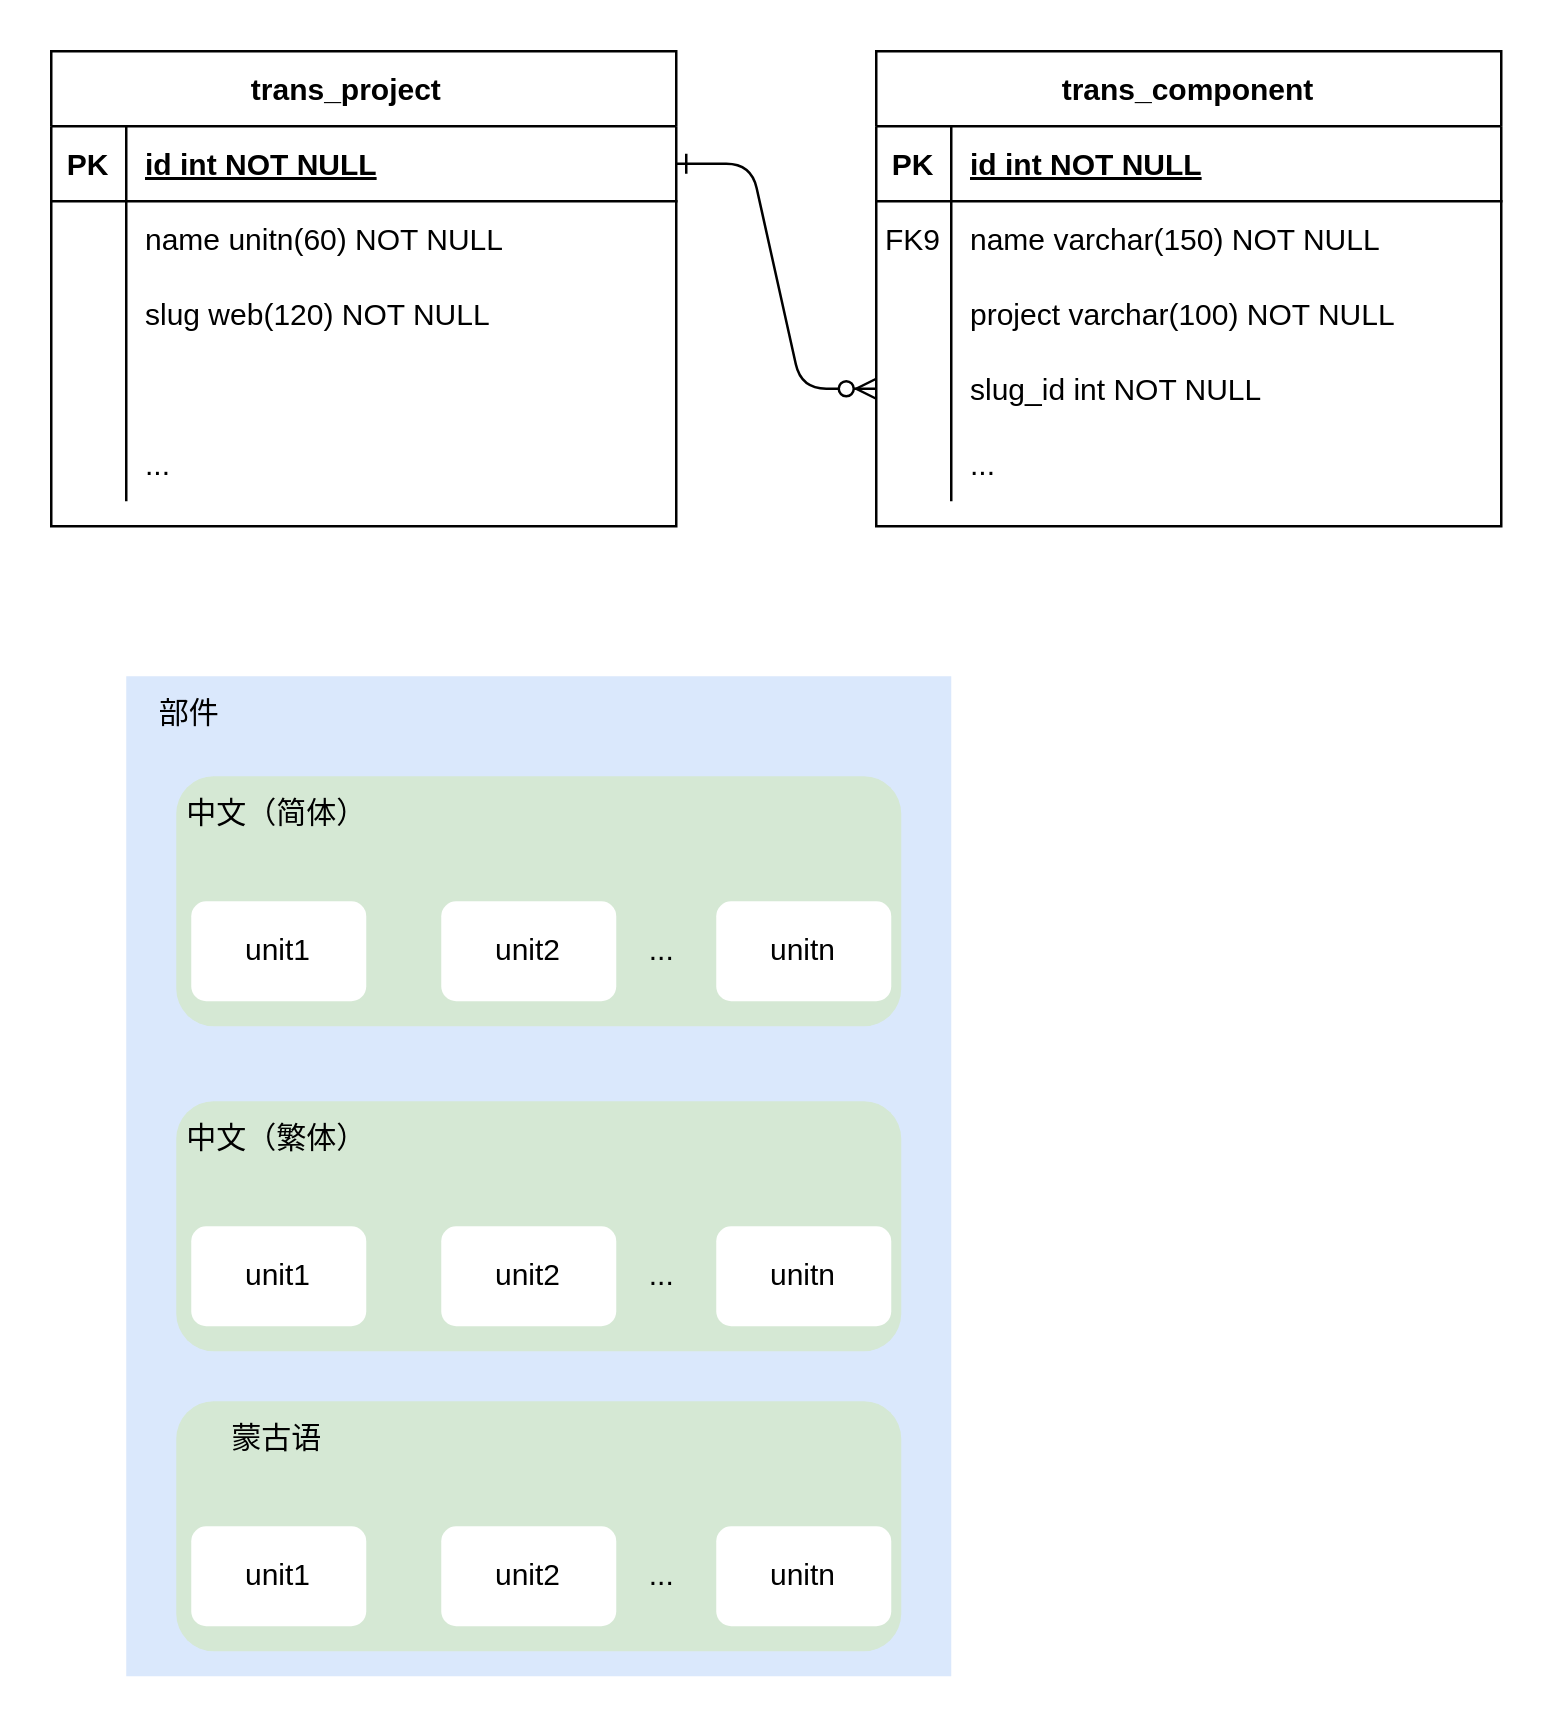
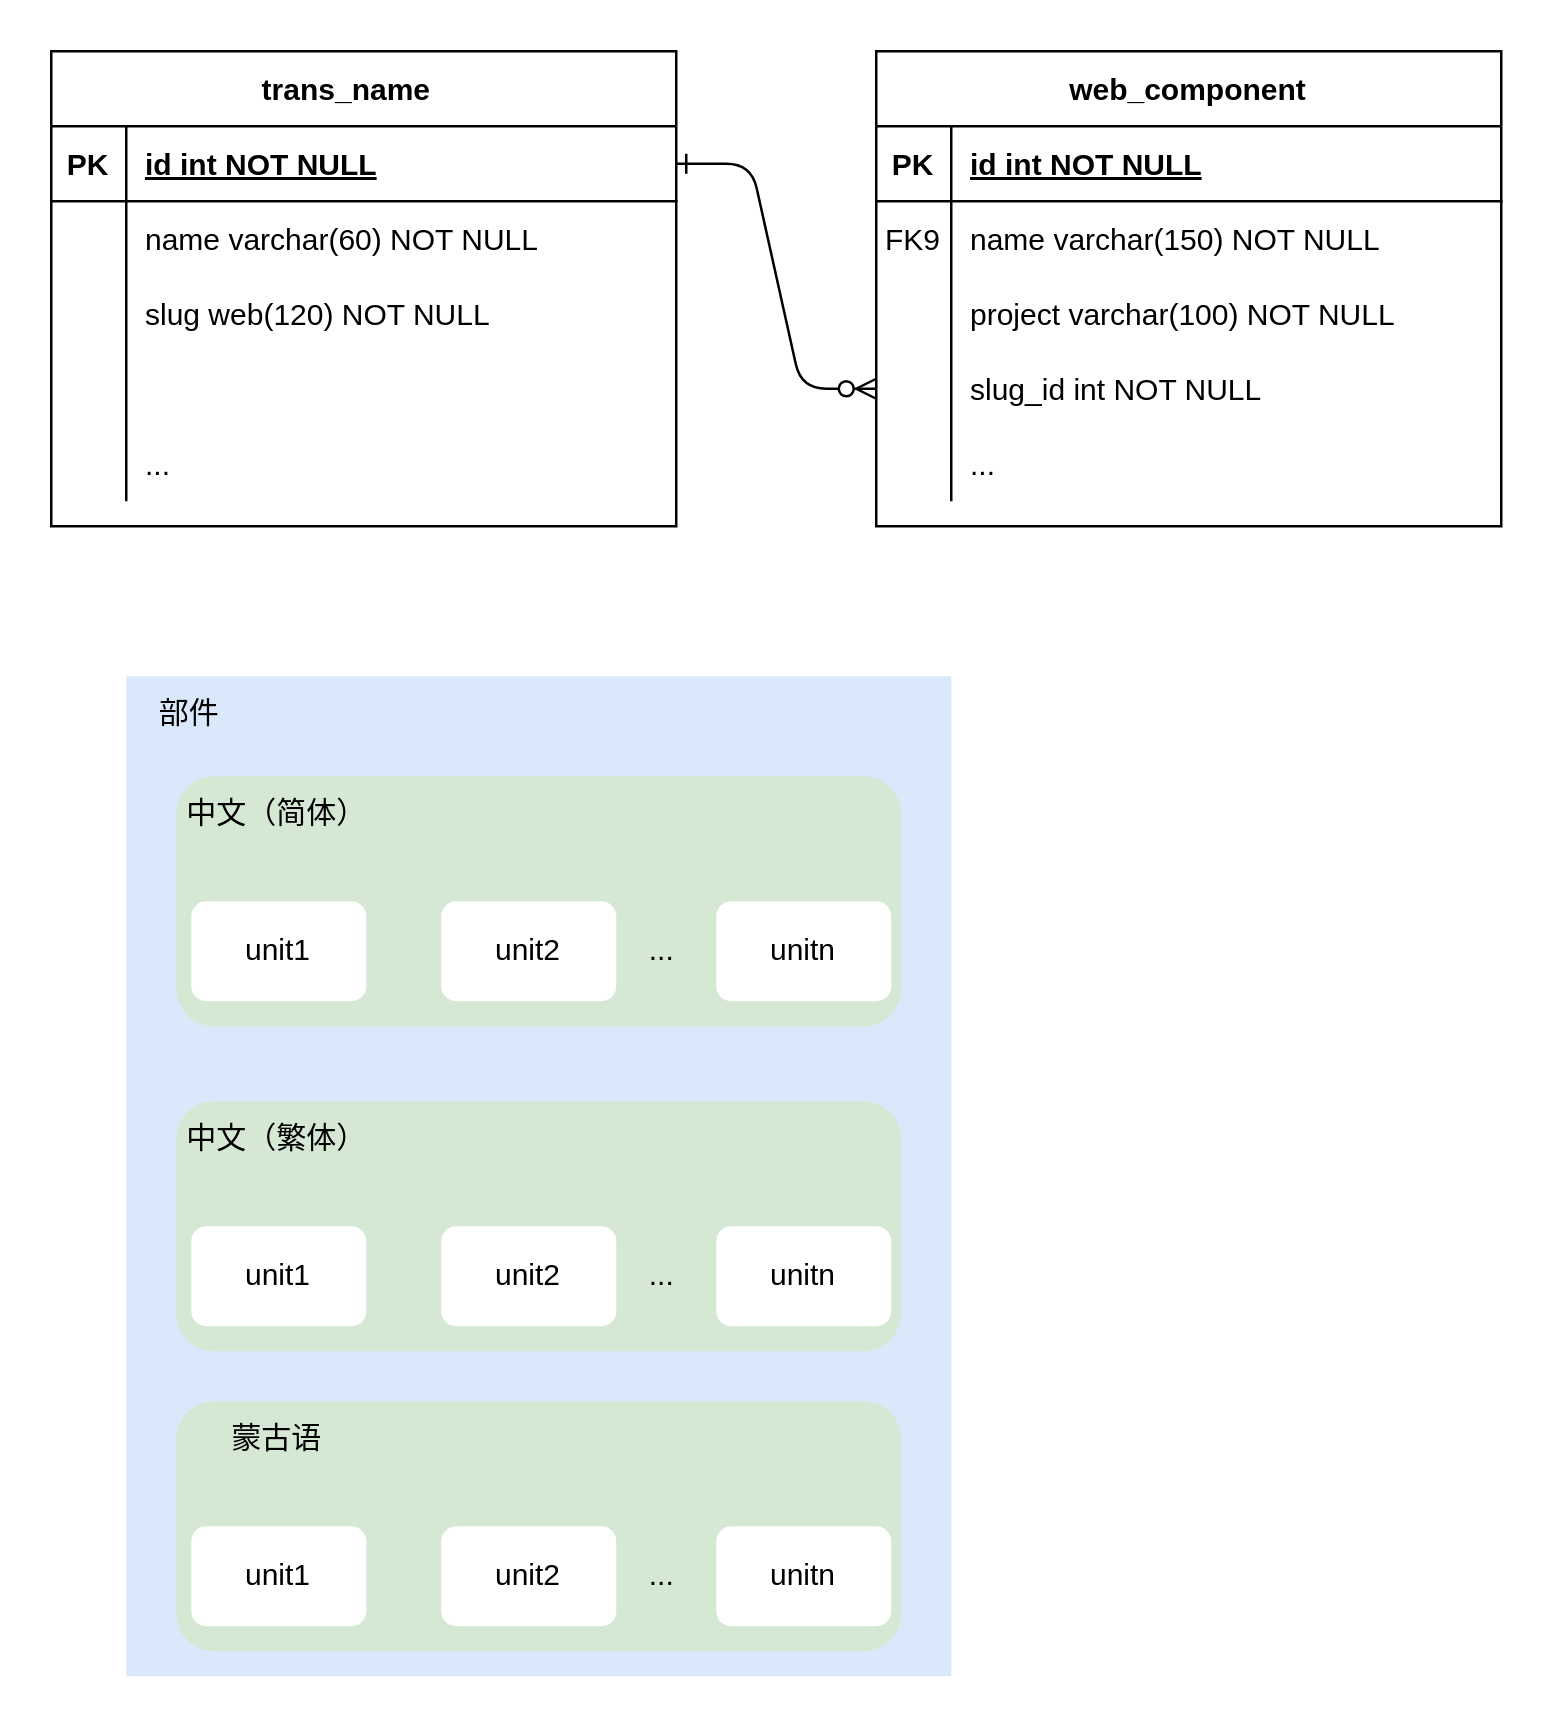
node "trans_project": label "trans_project" -> "trans_name"
node "trans_component": label "trans_component" -> "web_component"
node "name unitn(60) NOT NULL": label "name unitn(60) NOT NULL" -> "name varchar(60) NOT NULL"
